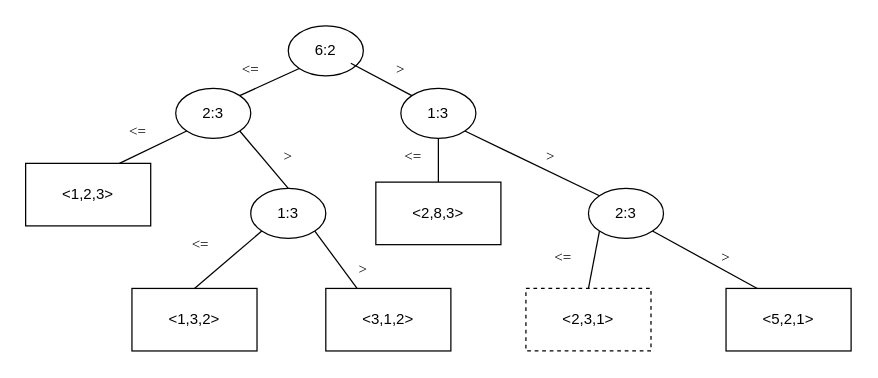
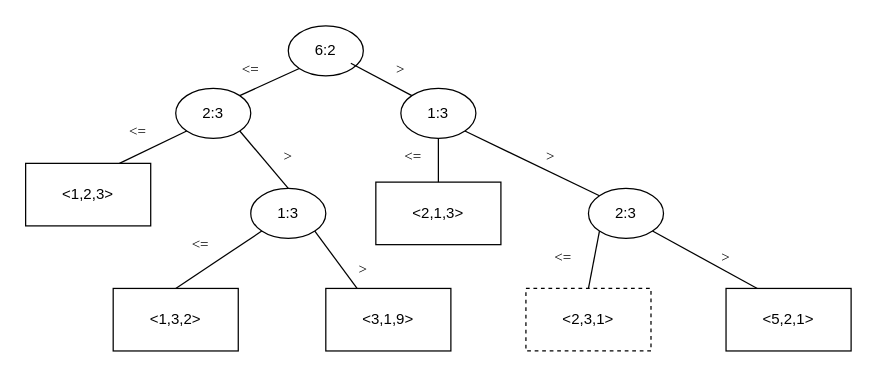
node "<2,8,3>": label "<2,8,3>" -> "<2,1,3>"
node "<1,3,2>": moved (194, 319) -> (176, 319)
node "<3,1,2>": label "<3,1,2>" -> "<3,1,9>"
